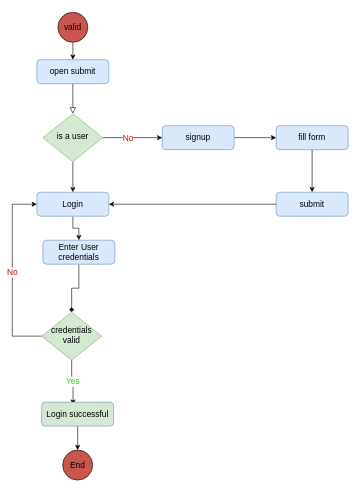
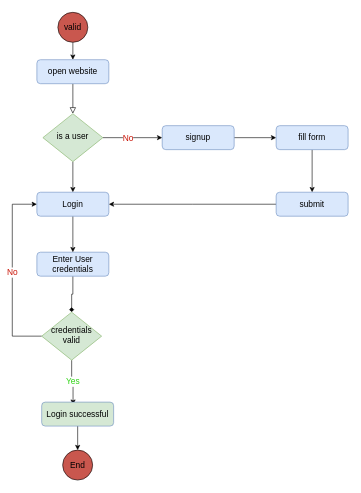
node "open submit": label "open submit" -> "open website"
node "Enter User credentials": moved (79, 252) -> (73, 264)
